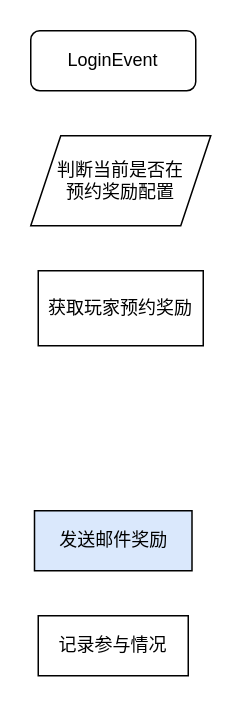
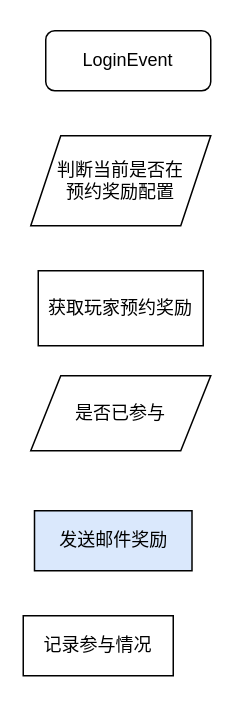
node "LoginEvent": moved (113, 61) -> (128, 61)
node "是否已参与": added
node "记录参与情况": moved (113, 646) -> (98, 646)
